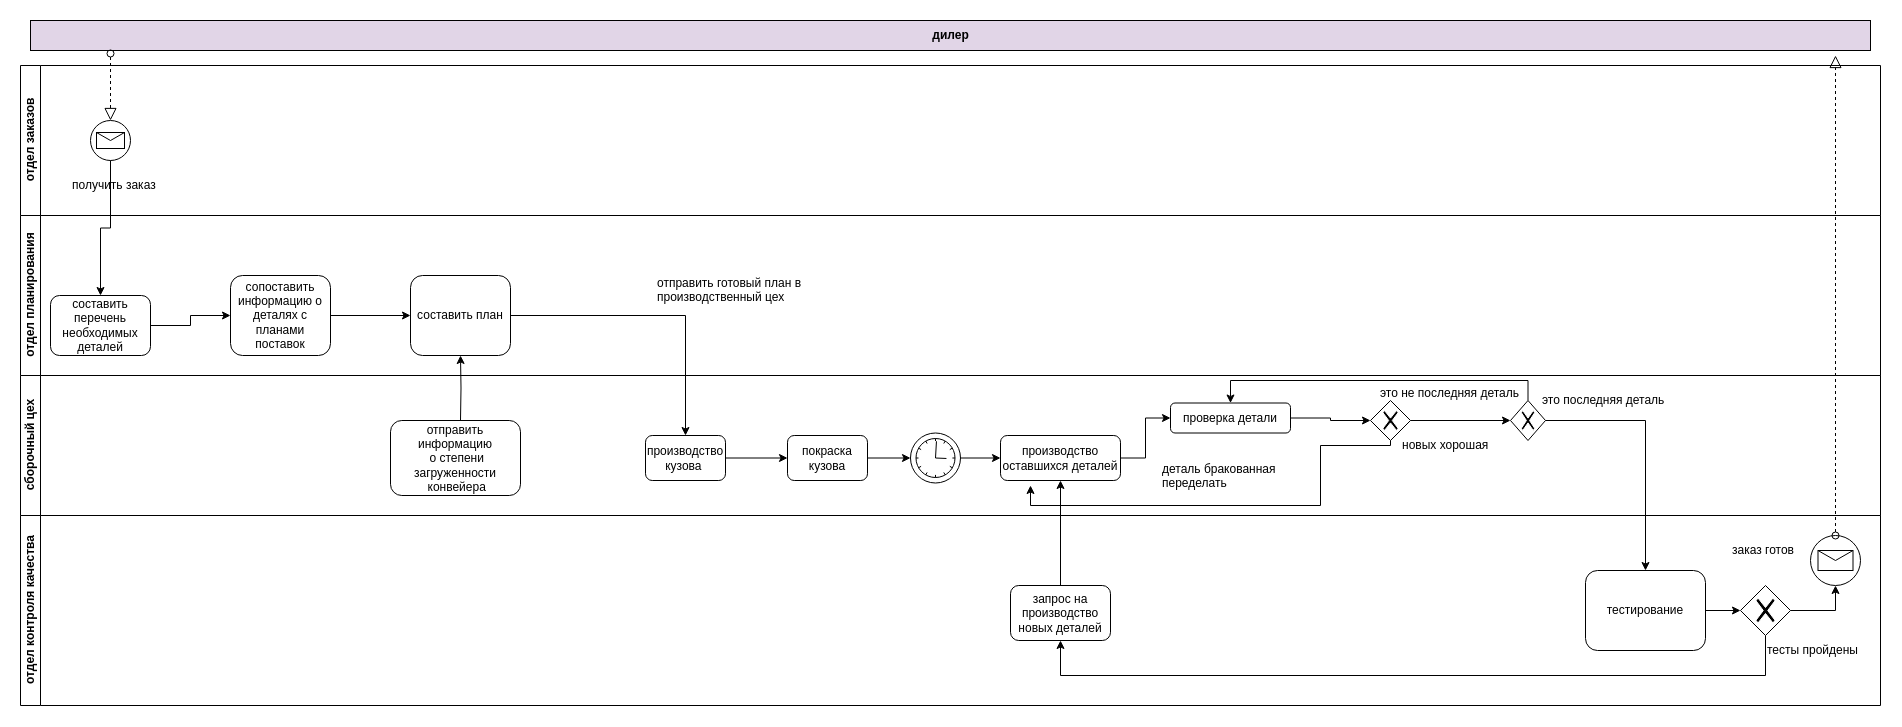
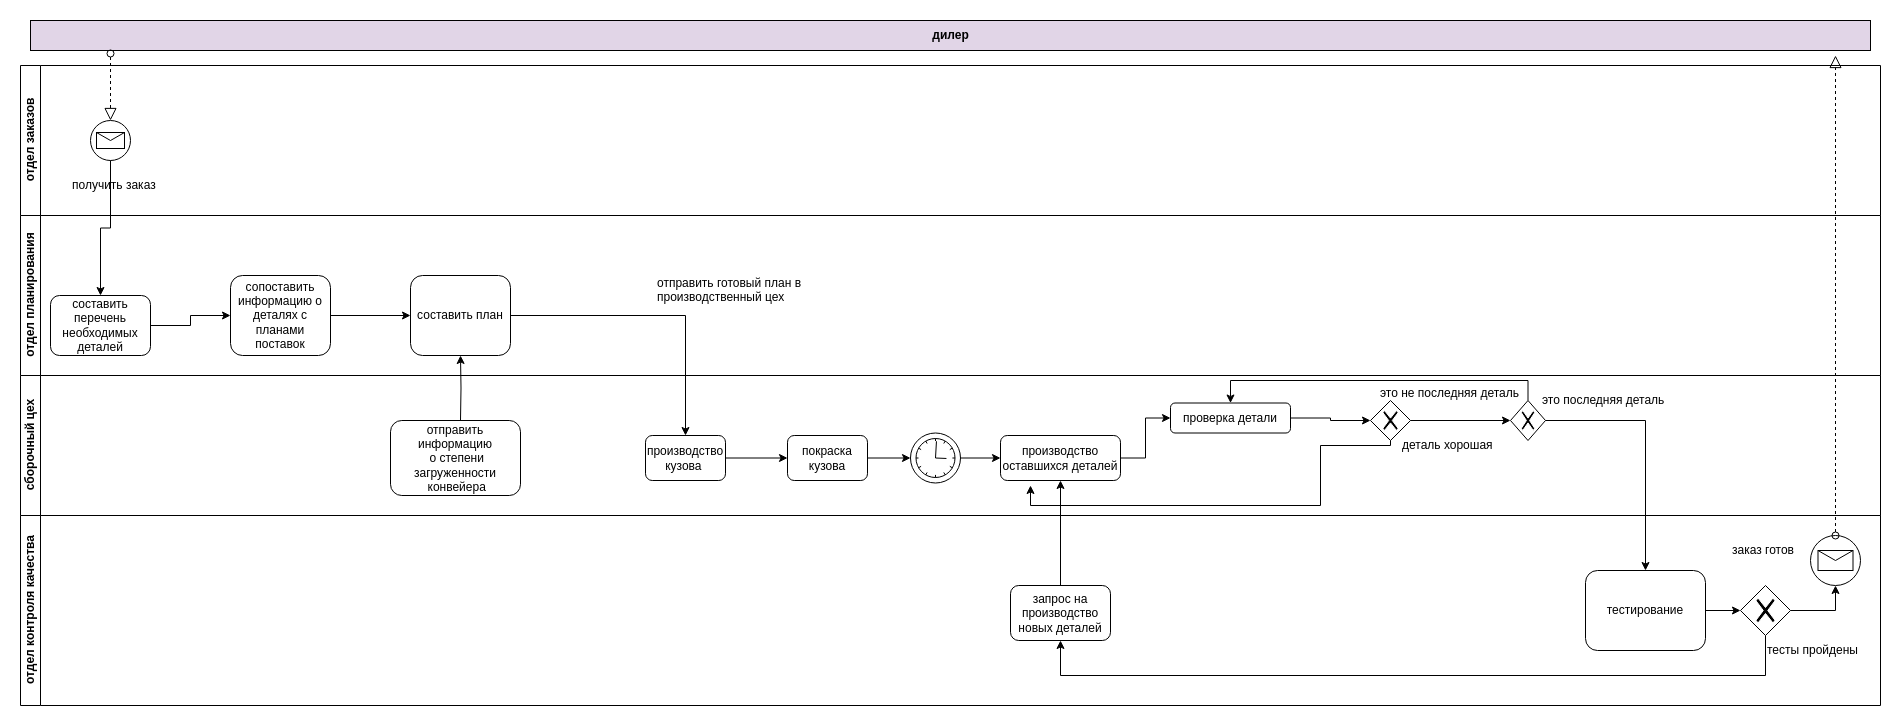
node "новых хорошая": label "новых хорошая" -> "деталь хорошая"
node "деталь бракованная переделать": removed
